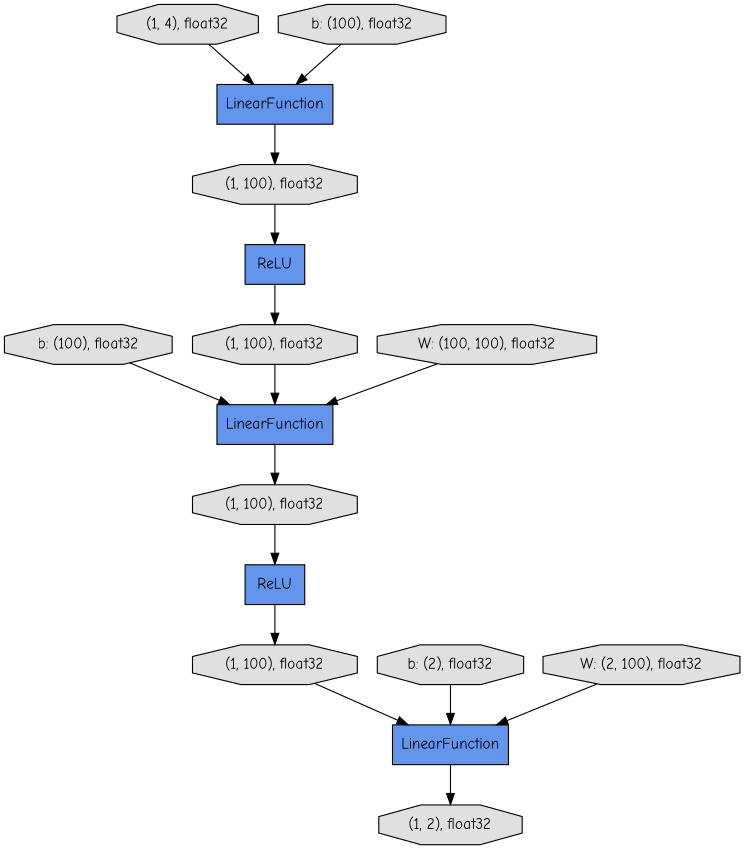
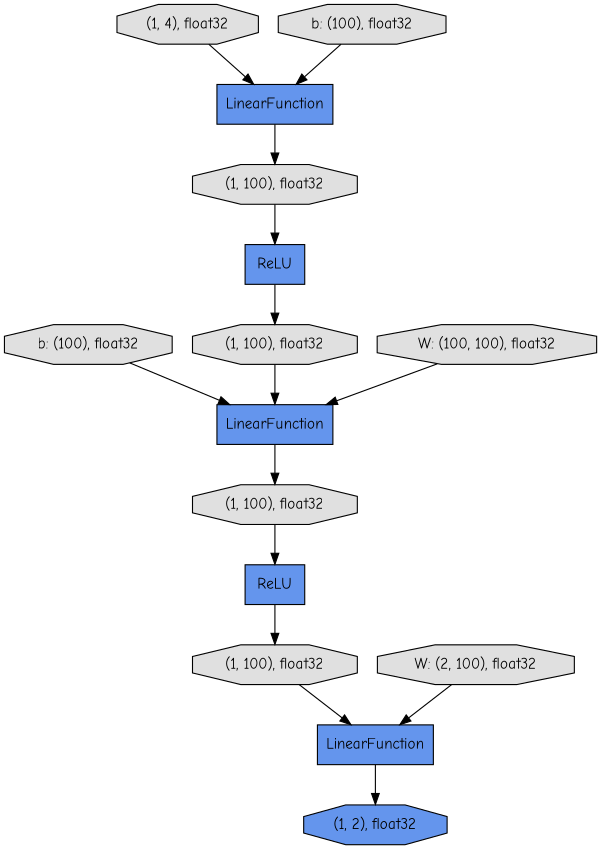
node "b: (2), float32": removed
node "(1, 2), float32": fillcolor #e0e0e0 -> #6495ed
